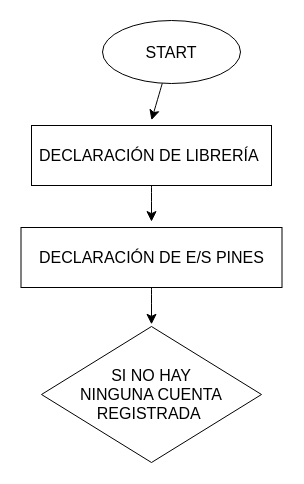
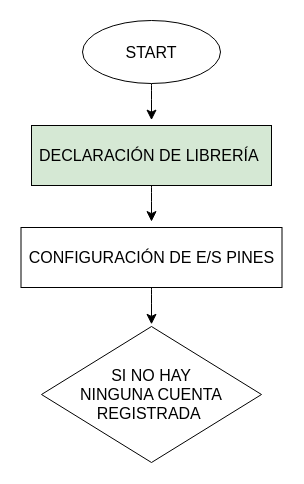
node "START": moved (172, 52) -> (152, 52)
node "DECLARACIÓN DE LIBRERÍA": fillcolor #ffffff -> #d5e8d4
node "DECLARACIÓN DE E/S PINES": label "DECLARACIÓN DE E/S PINES" -> "CONFIGURACIÓN DE E/S PINES"
